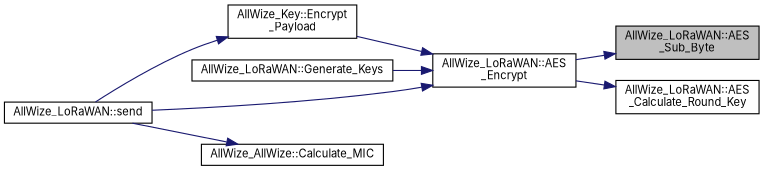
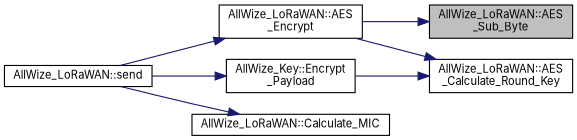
edge "AllWize_Key::Encrypt _Payload" -> "AllWize_LoRaWAN::AES _Encrypt": now "AllWize_Key::Encrypt _Payload" -> "AllWize_LoRaWAN::AES _Calculate_Round_Key"
node "AllWize_LoRaWAN::Generate_Keys": removed
node "AllWize_AllWize::Calculate_MIC": label "AllWize_AllWize::Calculate_MIC" -> "AllWize_LoRaWAN::Calculate_MIC"
